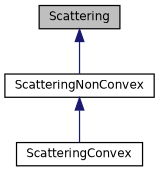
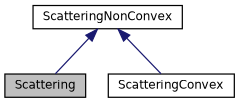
edge "ScatteringNonConvex" -> "Scattering": reversed
